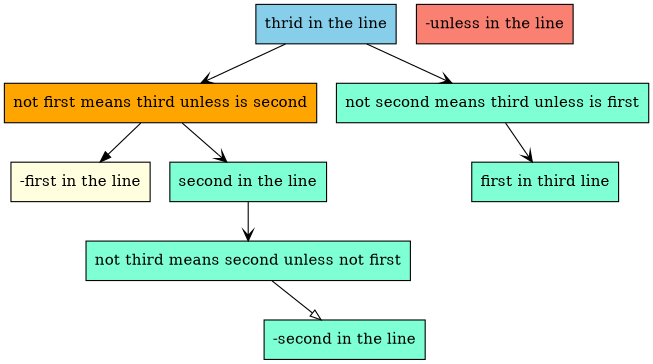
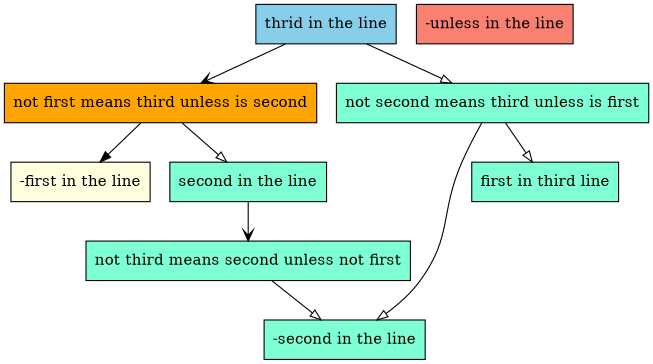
edge "thrid in the line" -> "not second means third unless is first": arrowhead vee -> onormal
edge "not second means third unless is first" -> "first in third line": arrowhead vee -> onormal
edge "not first means third unless is second" -> "second in the line": arrowhead vee -> onormal
edge "not second means third unless is first" -> "-second in the line": added
